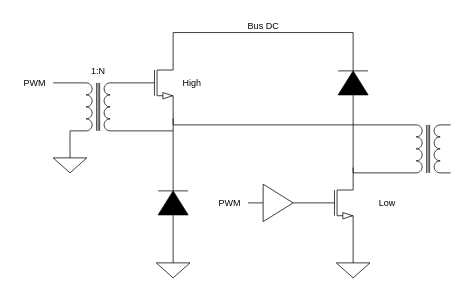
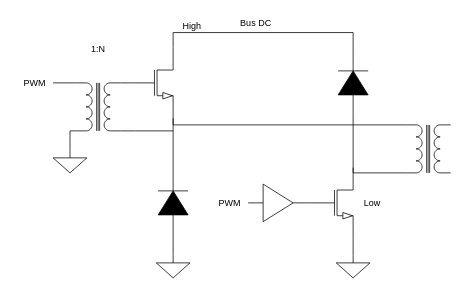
node "Bus DC": moved (263, 27) -> (255, 23)
node "1:N": moved (98, 72) -> (98, 49)
node "High": moved (192, 83) -> (192, 27)
node "Low": moved (387, 203) -> (372, 203)
